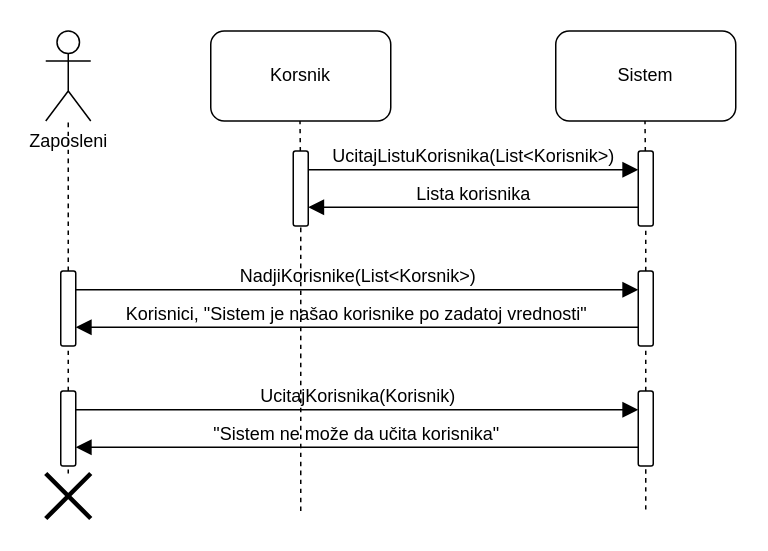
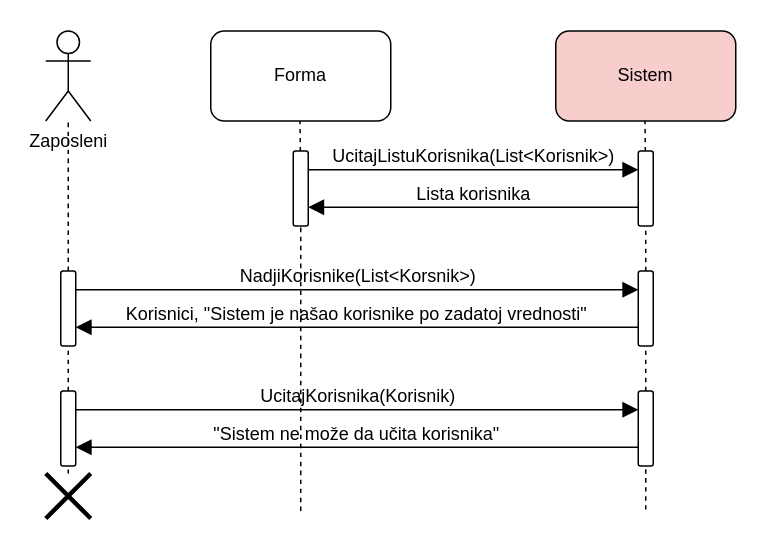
node "Korsnik": label "Korsnik" -> "Forma"
node "Sistem": fillcolor #ffffff -> #f8cecc
